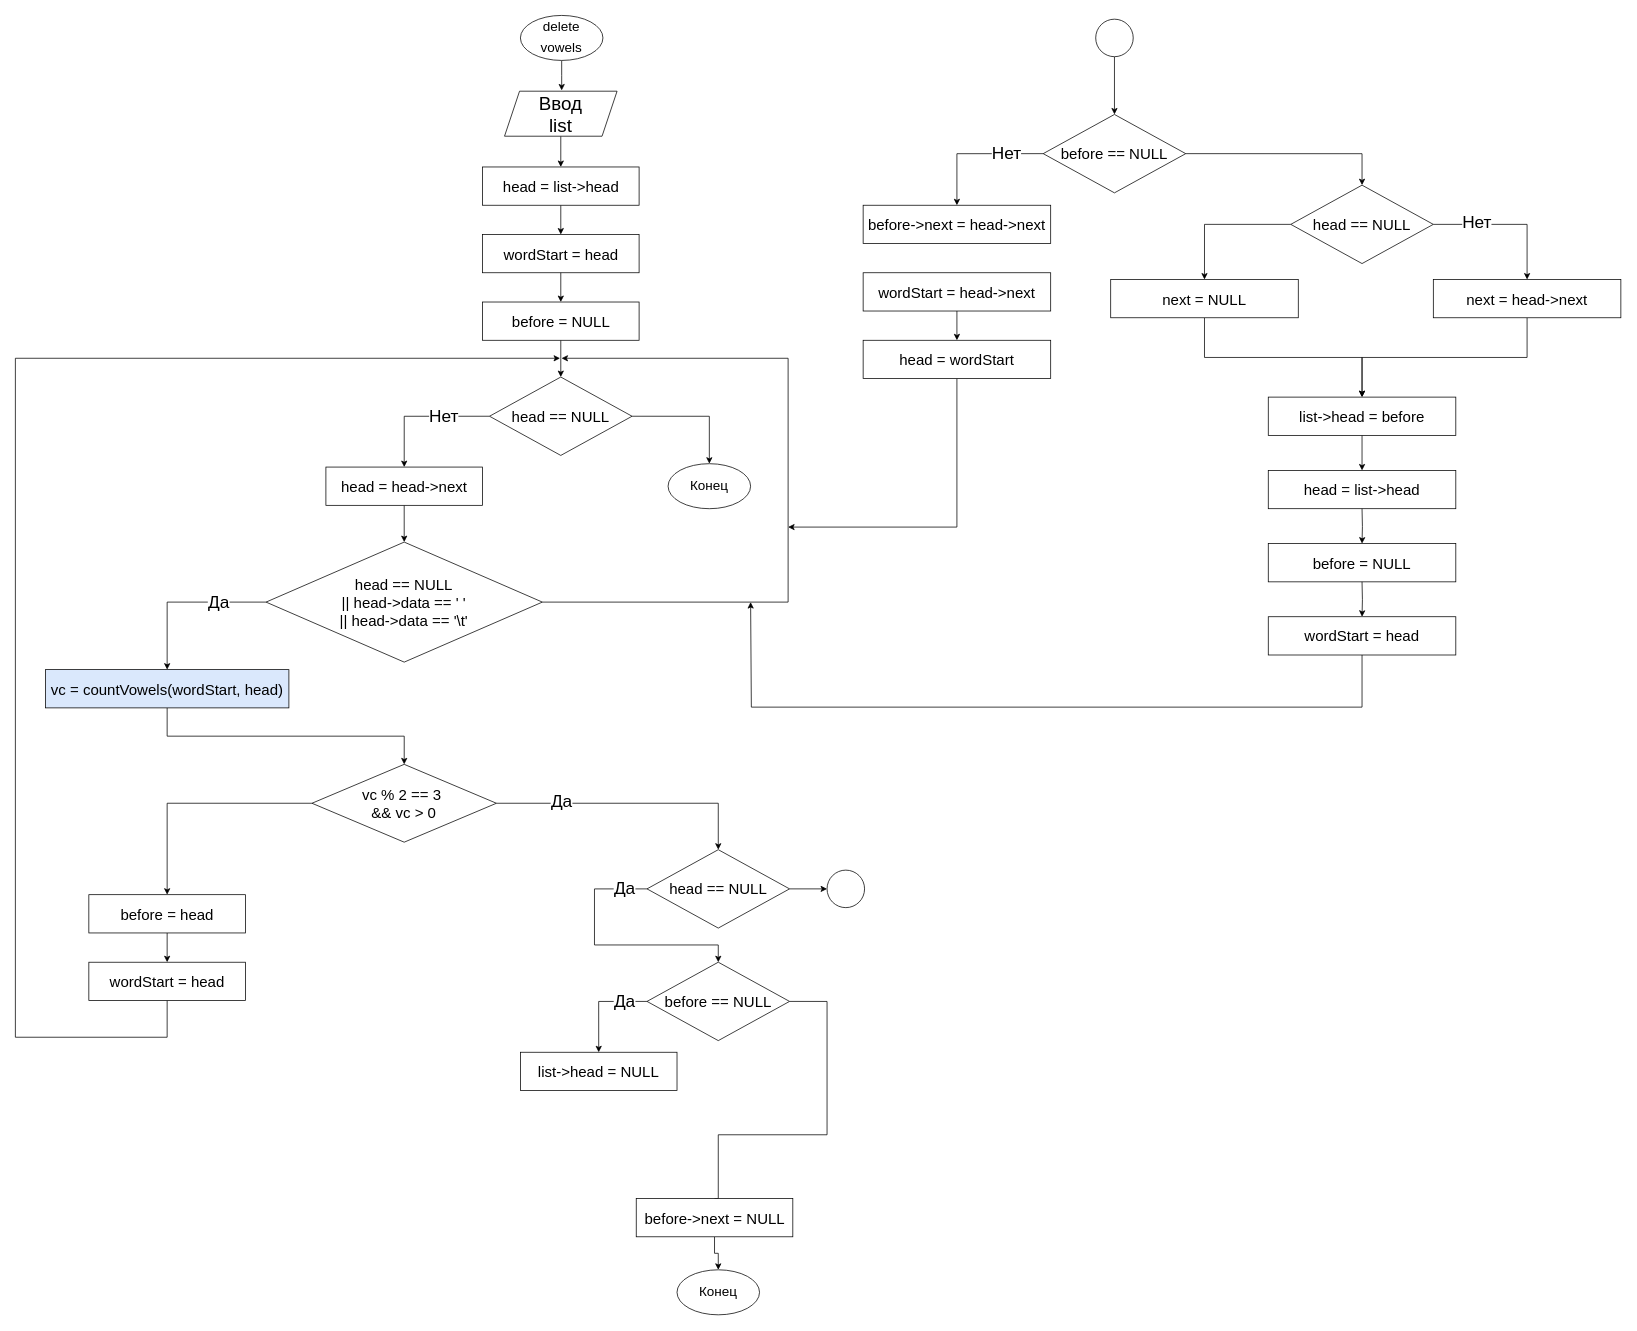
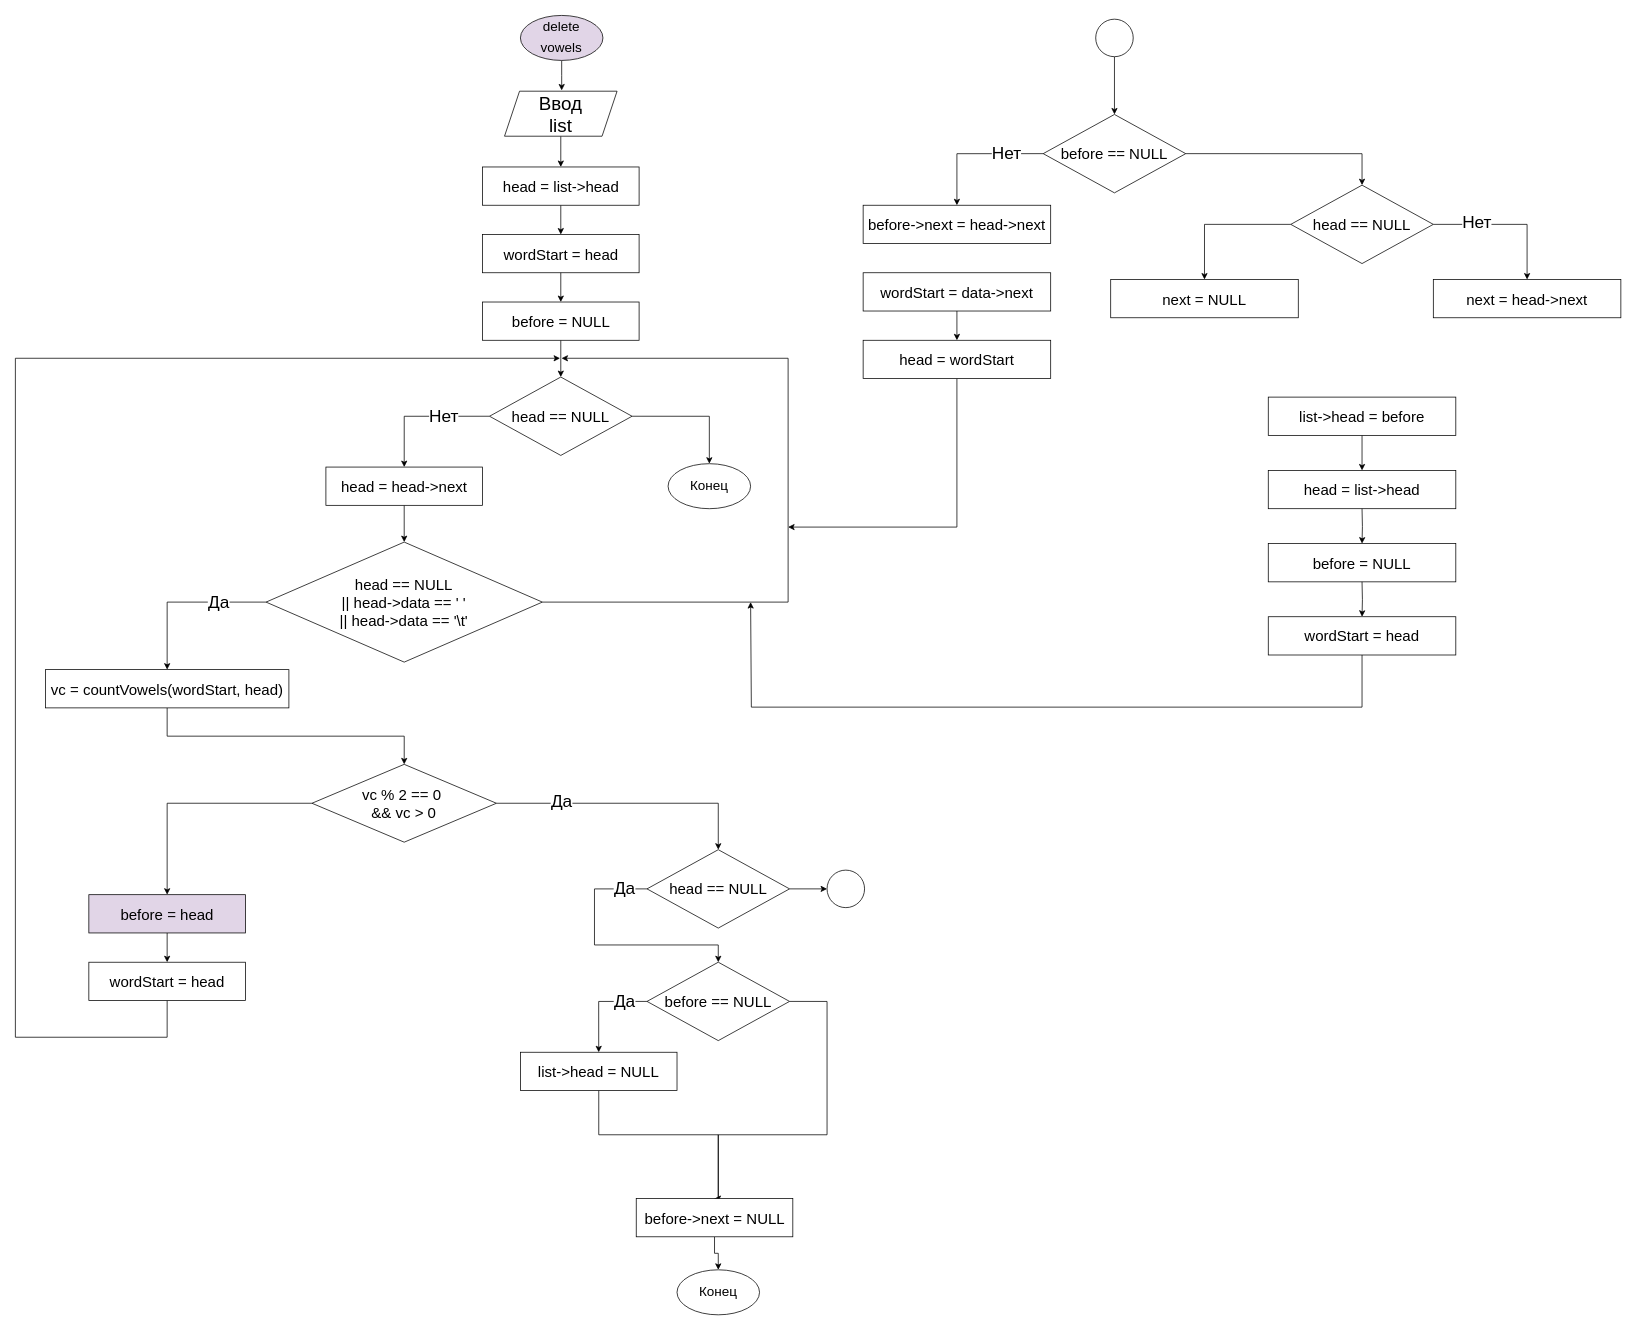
node "delete vowels": fillcolor #ffffff -> #e1d5e7
node "wordStart = head->next": label "wordStart = head->next" -> "wordStart = data->next"
edge "next = NULL" -> "list->head = before": removed
edge "next = head->next" -> "list->head = before": removed
node "vc = countVowels(wordStart, head)": fillcolor #dae8fc -> #ffffff
node "vc % 2 == 3 && vc > 0": label "vc % 2 == 3 && vc > 0" -> "vc % 2 == 0 && vc > 0"
node "before = head": fillcolor #ffffff -> #e1d5e7
edge "list->head = NULL" -> "before->next = NULL": added
